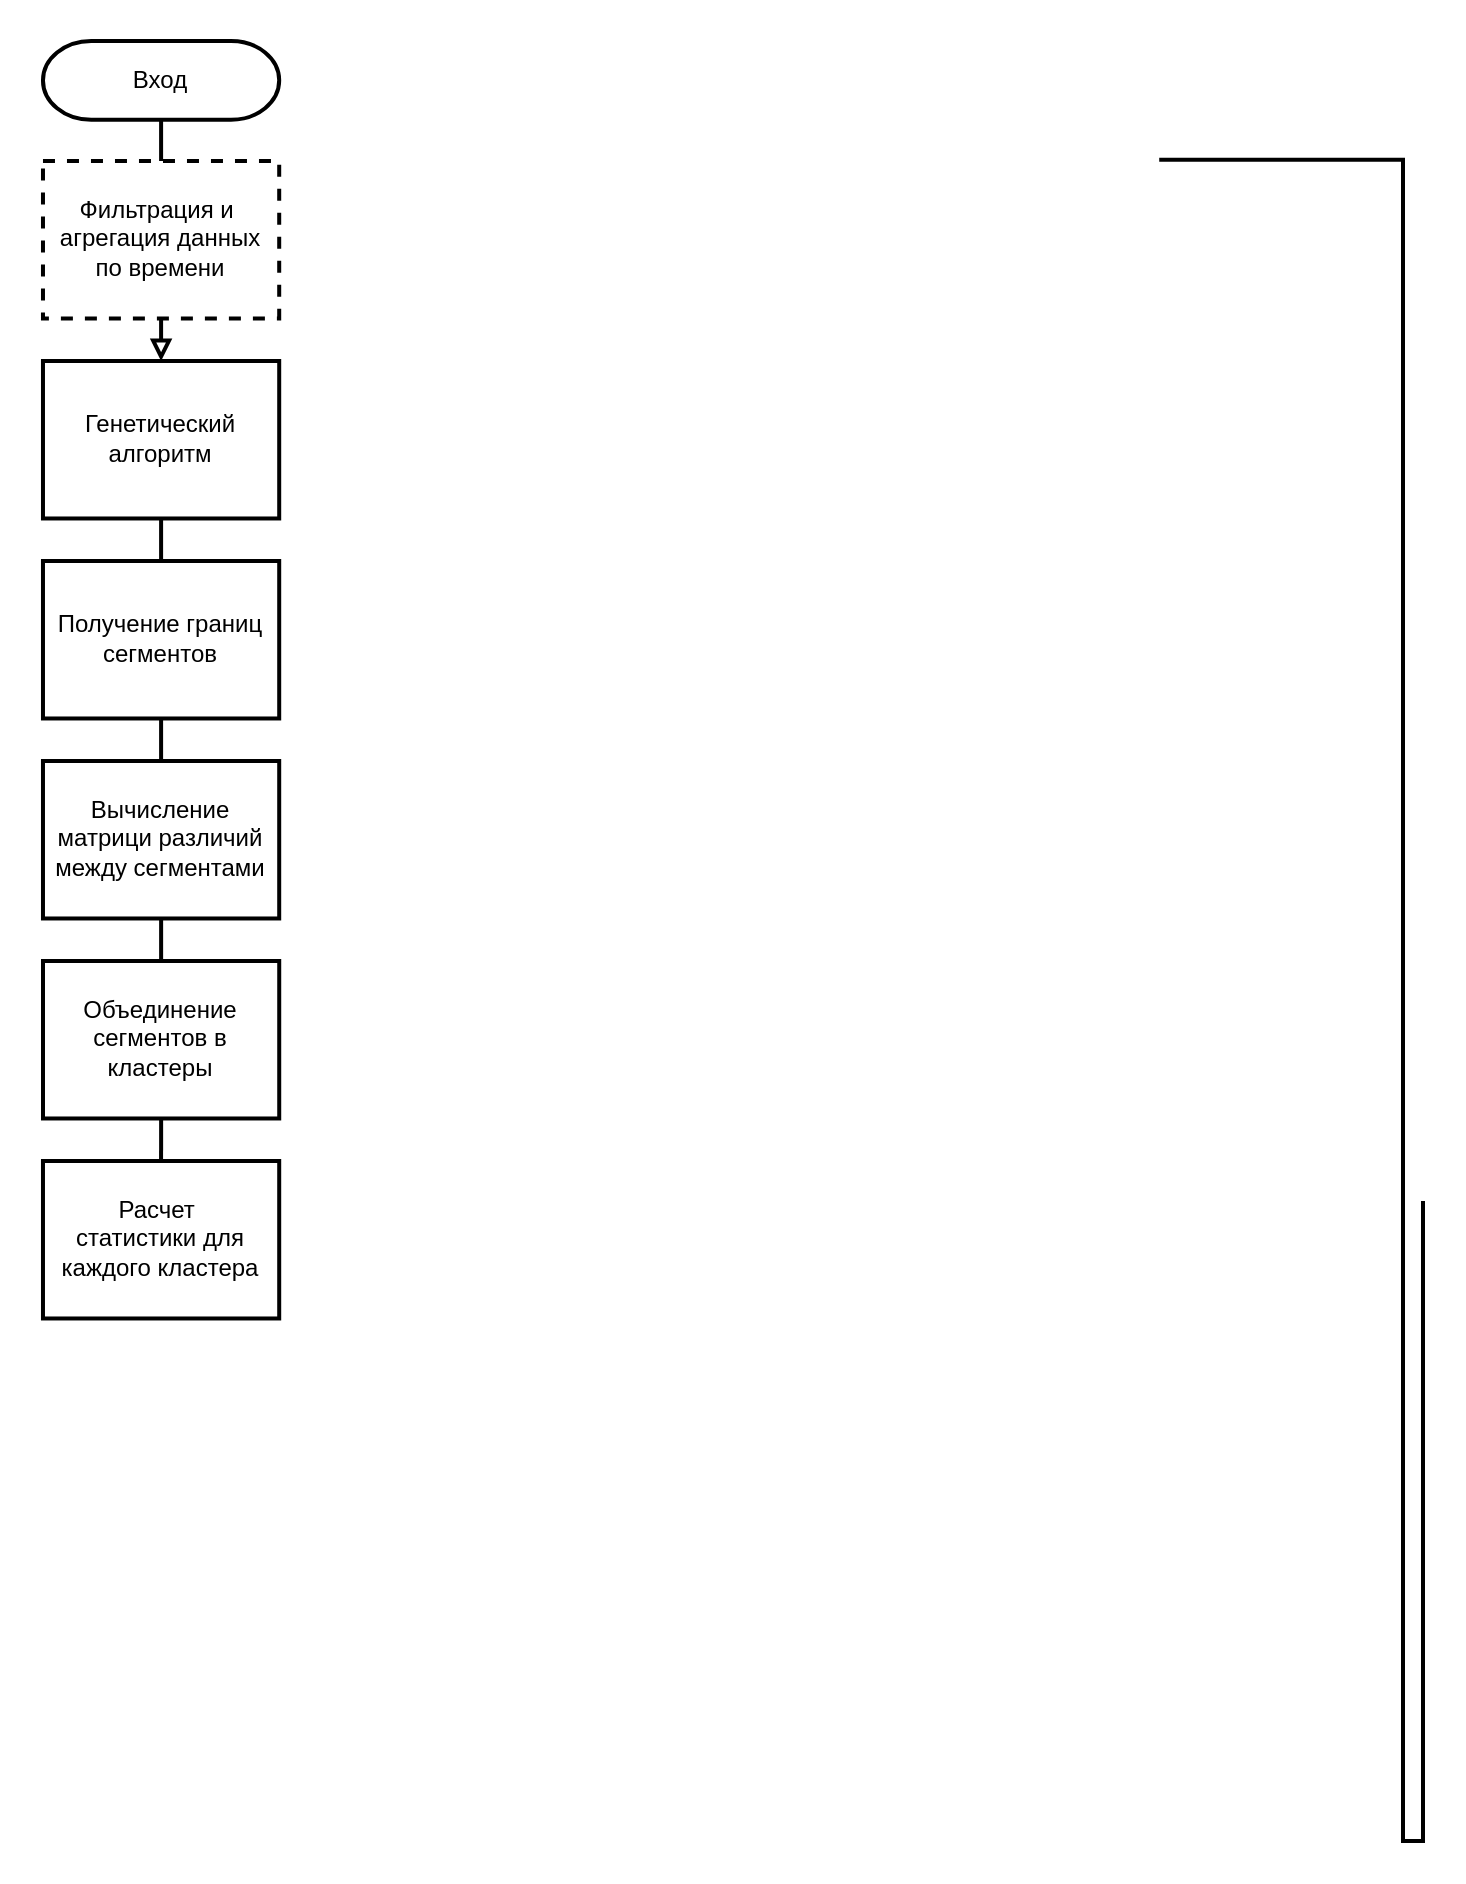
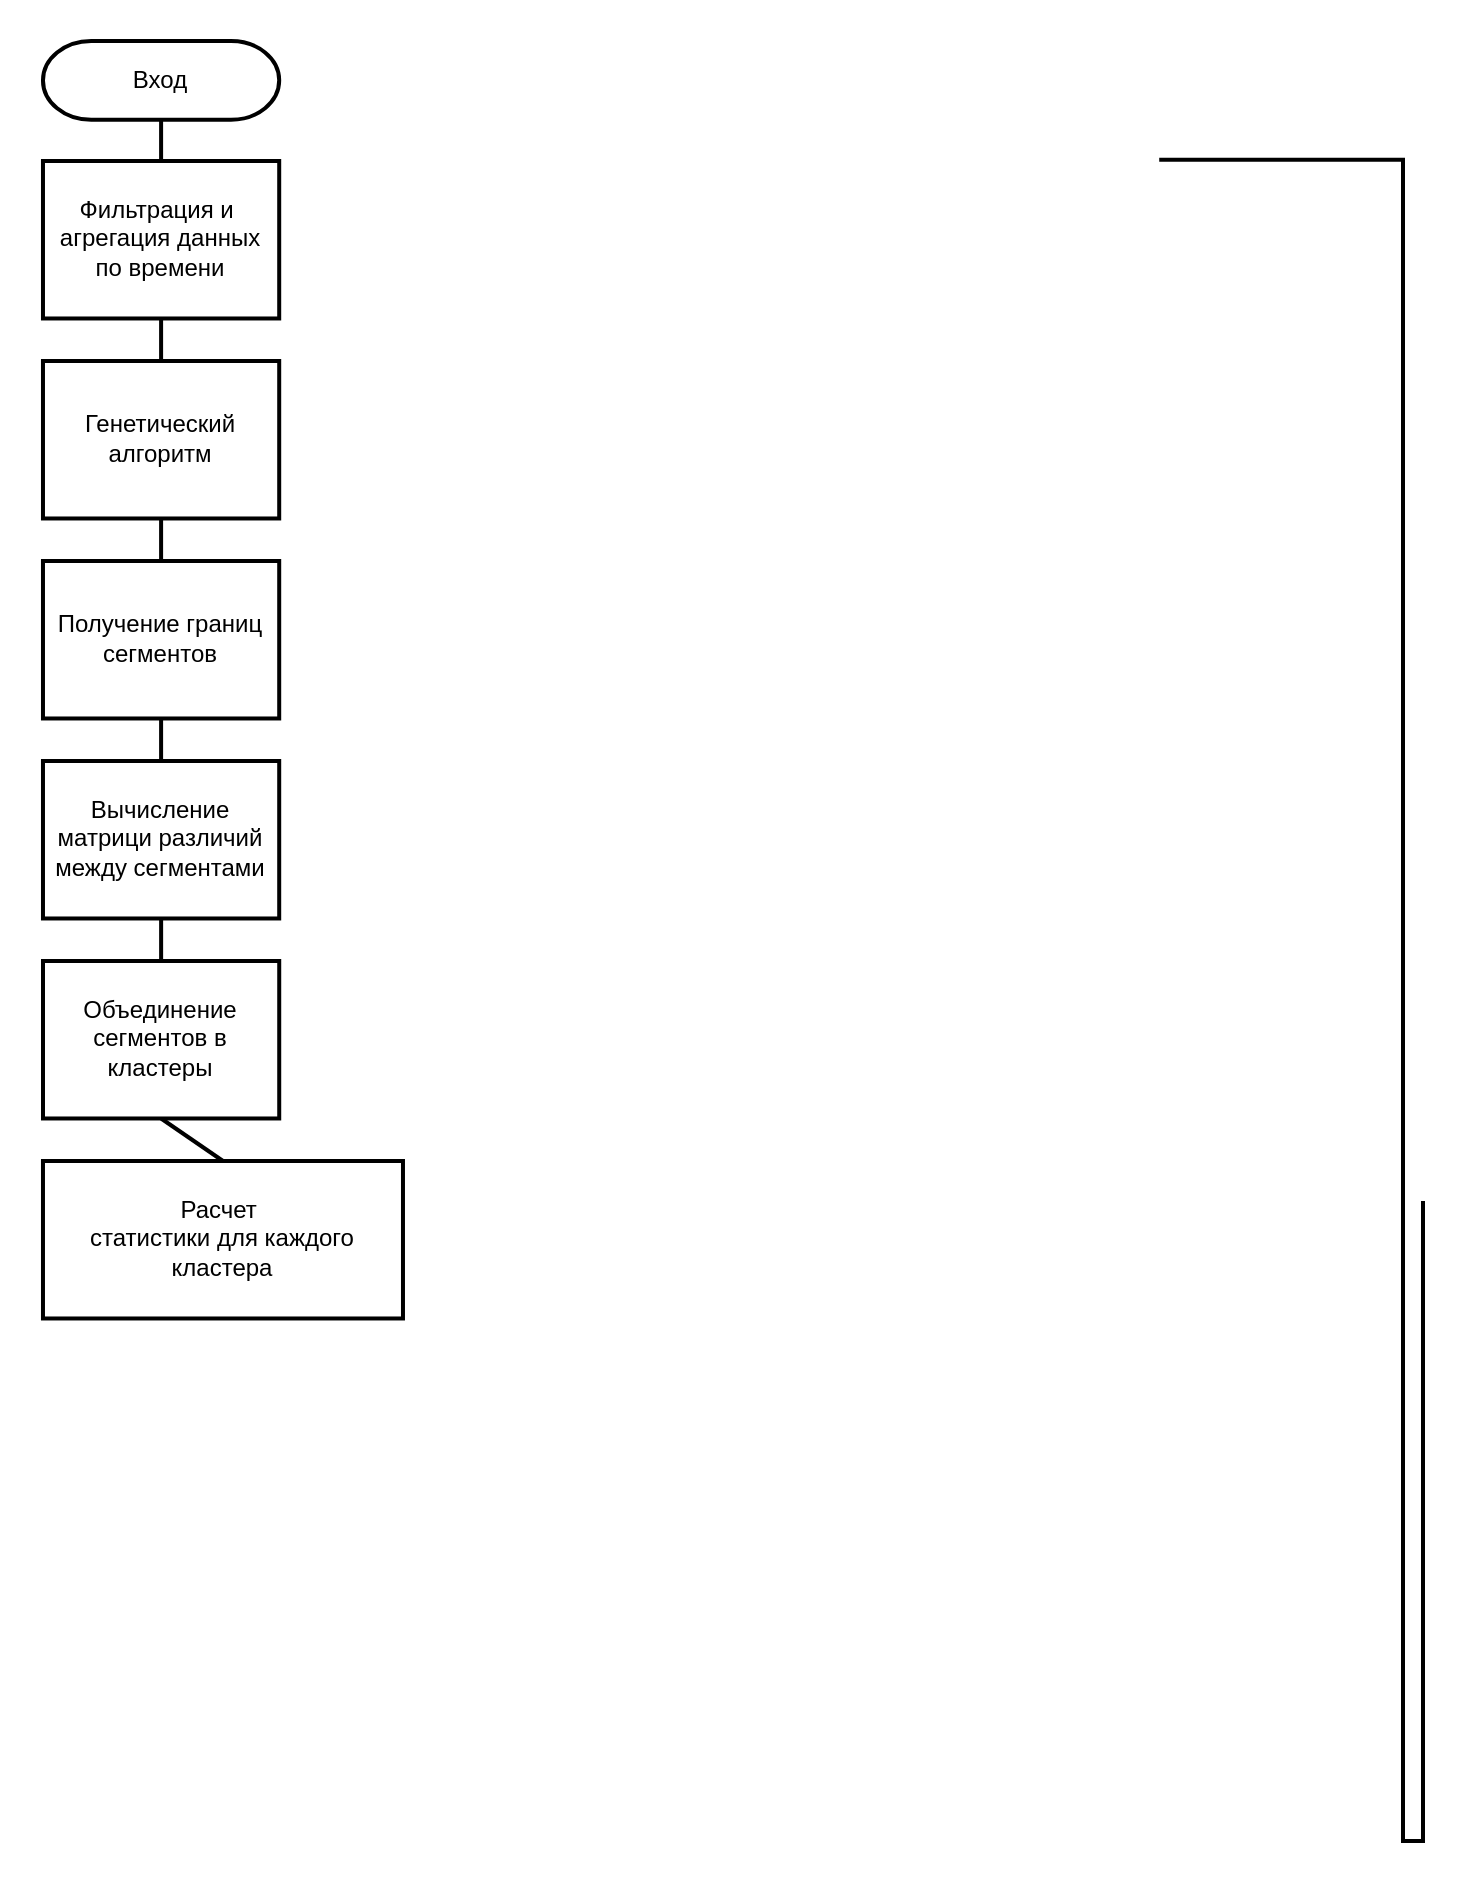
node "Фильтрация и агрегация данных по времени": style dashed -> solid
edge "Фильтрация и агрегация данных по времени" -> "Генетический алгоритм": arrowhead block -> none
node "Расчет статистики для каждого кластера": size 236x157 -> 360x157
